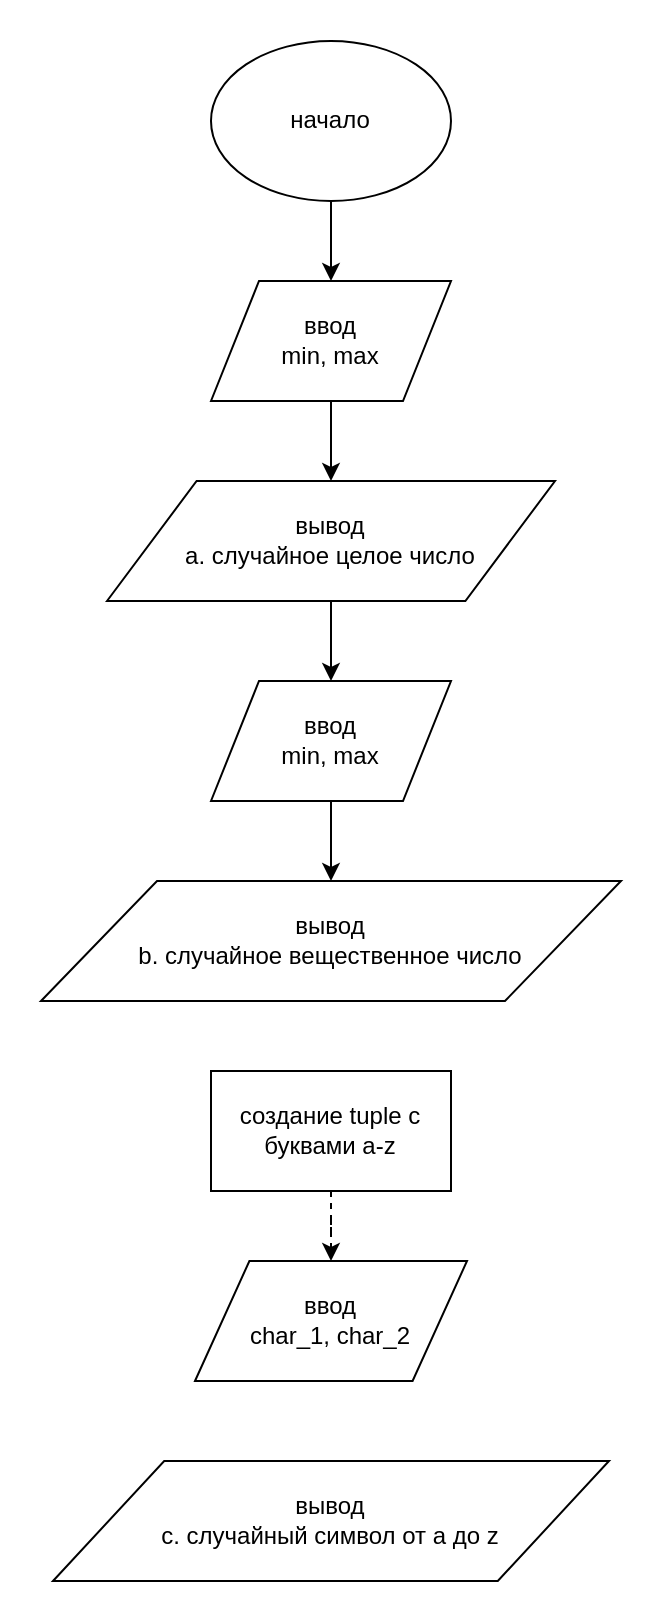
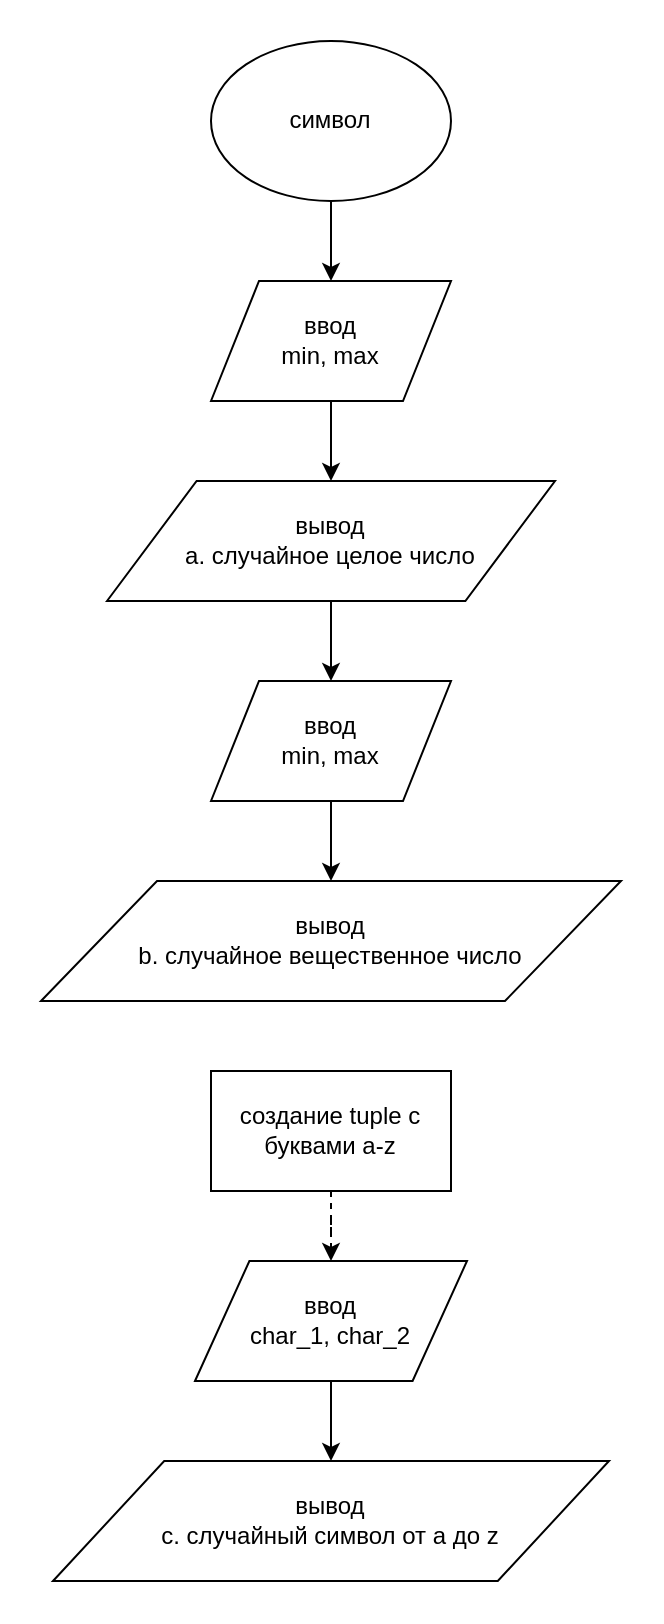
node "начало": label "начало" -> "символ"
edge "ввод char_1, char_2" -> "вывод c. случайный символ от a до z": added
